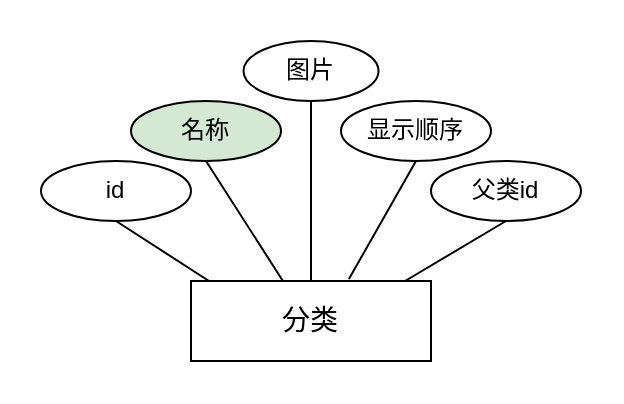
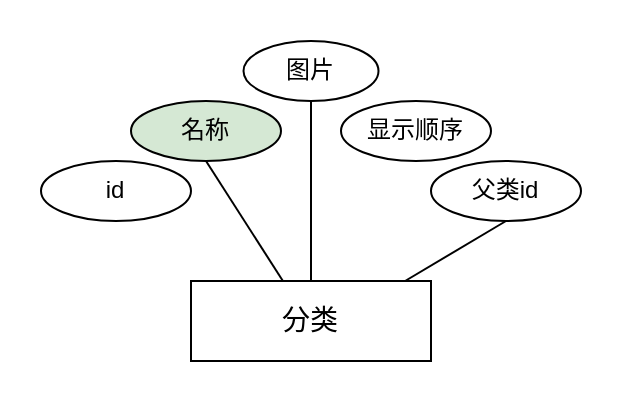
edge "显示顺序" -- "分类": removed
edge "id" -- "分类": removed
